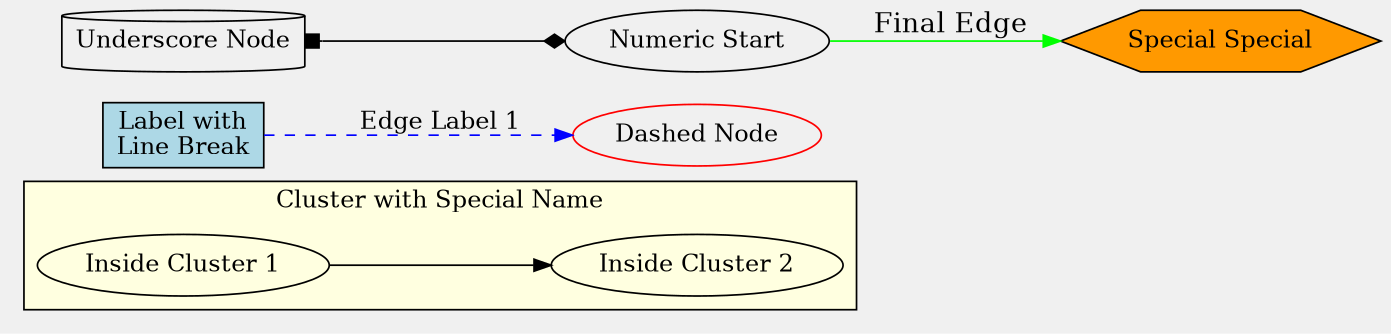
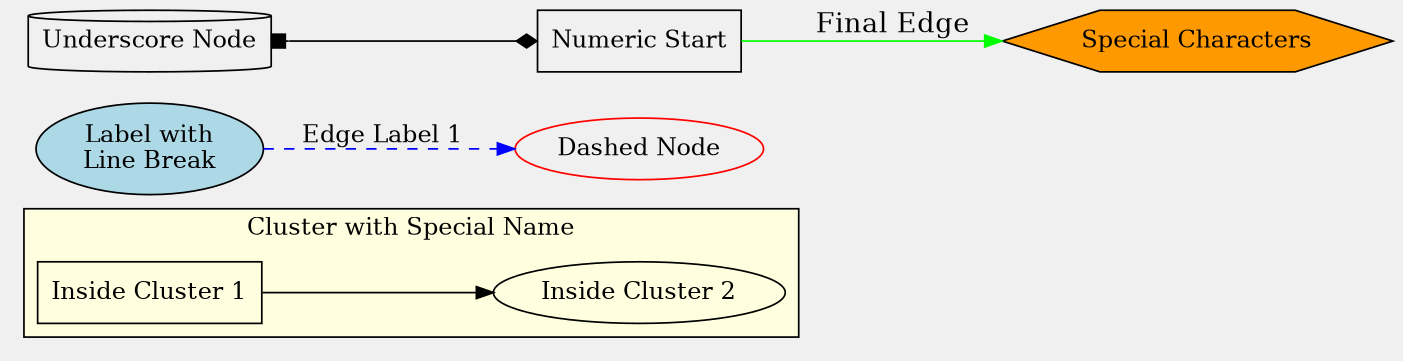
node "Numeric Start": shape ellipse -> box
node "Special Special": label "Special Special" -> "Special Characters"
node "Label with Line Break": shape box -> ellipse
node "Inside Cluster 1": shape ellipse -> box
